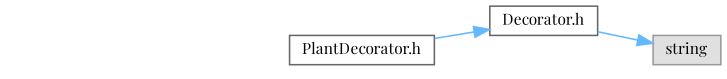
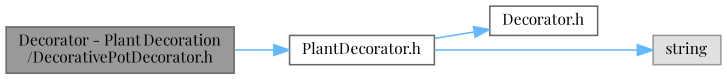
edge "Decorator.h" -> "string": now "PlantDecorator.h" -> "string"
node "Decorator - Plant Decoration /DecorativePotDecorator.h": added
